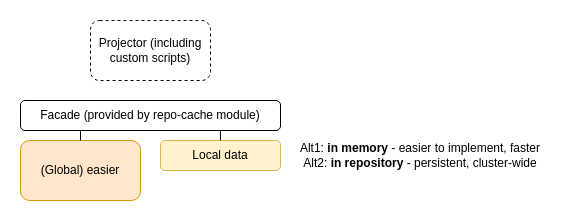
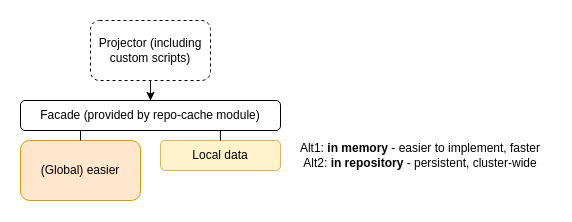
edge "Projector (including custom scripts)" -> "Facade (provided by repo-cache module)": added
